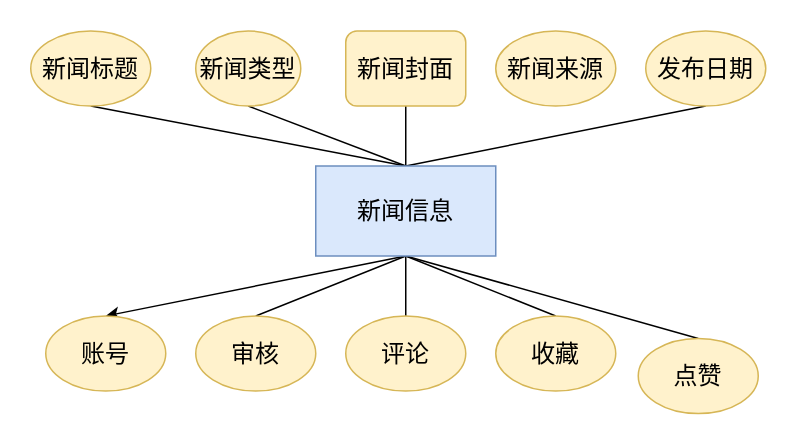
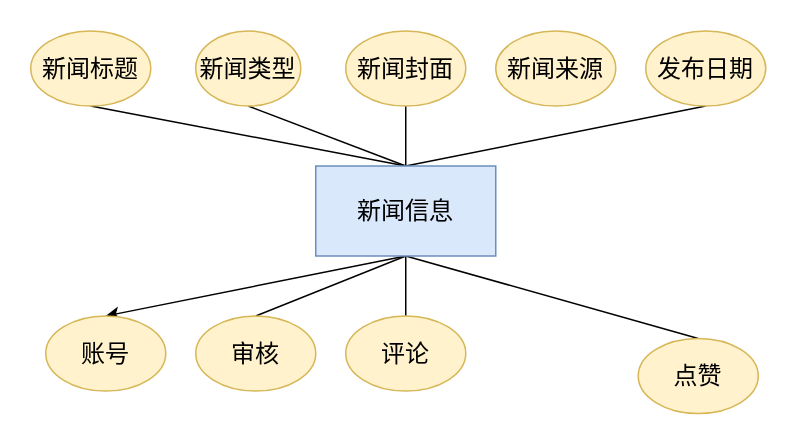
node "新闻封面": shape rounded rectangle -> ellipse
edge "新闻信息" -- "收藏": removed
node "收藏": removed
